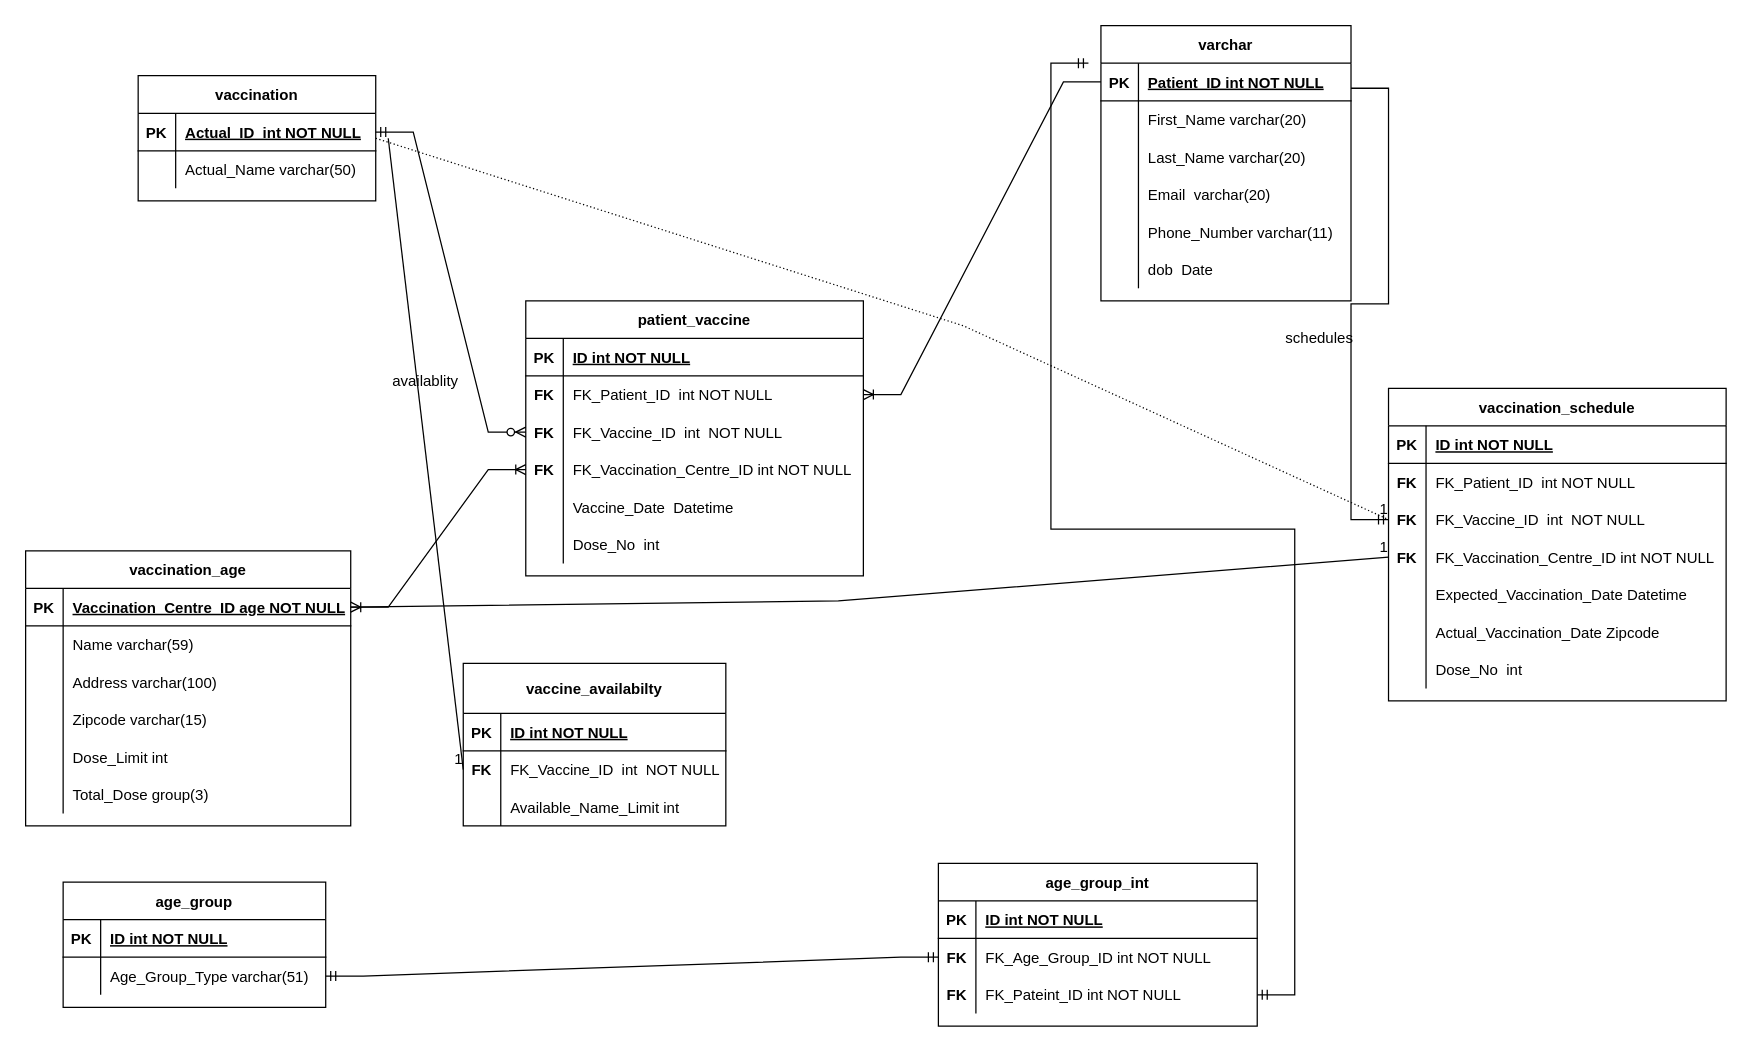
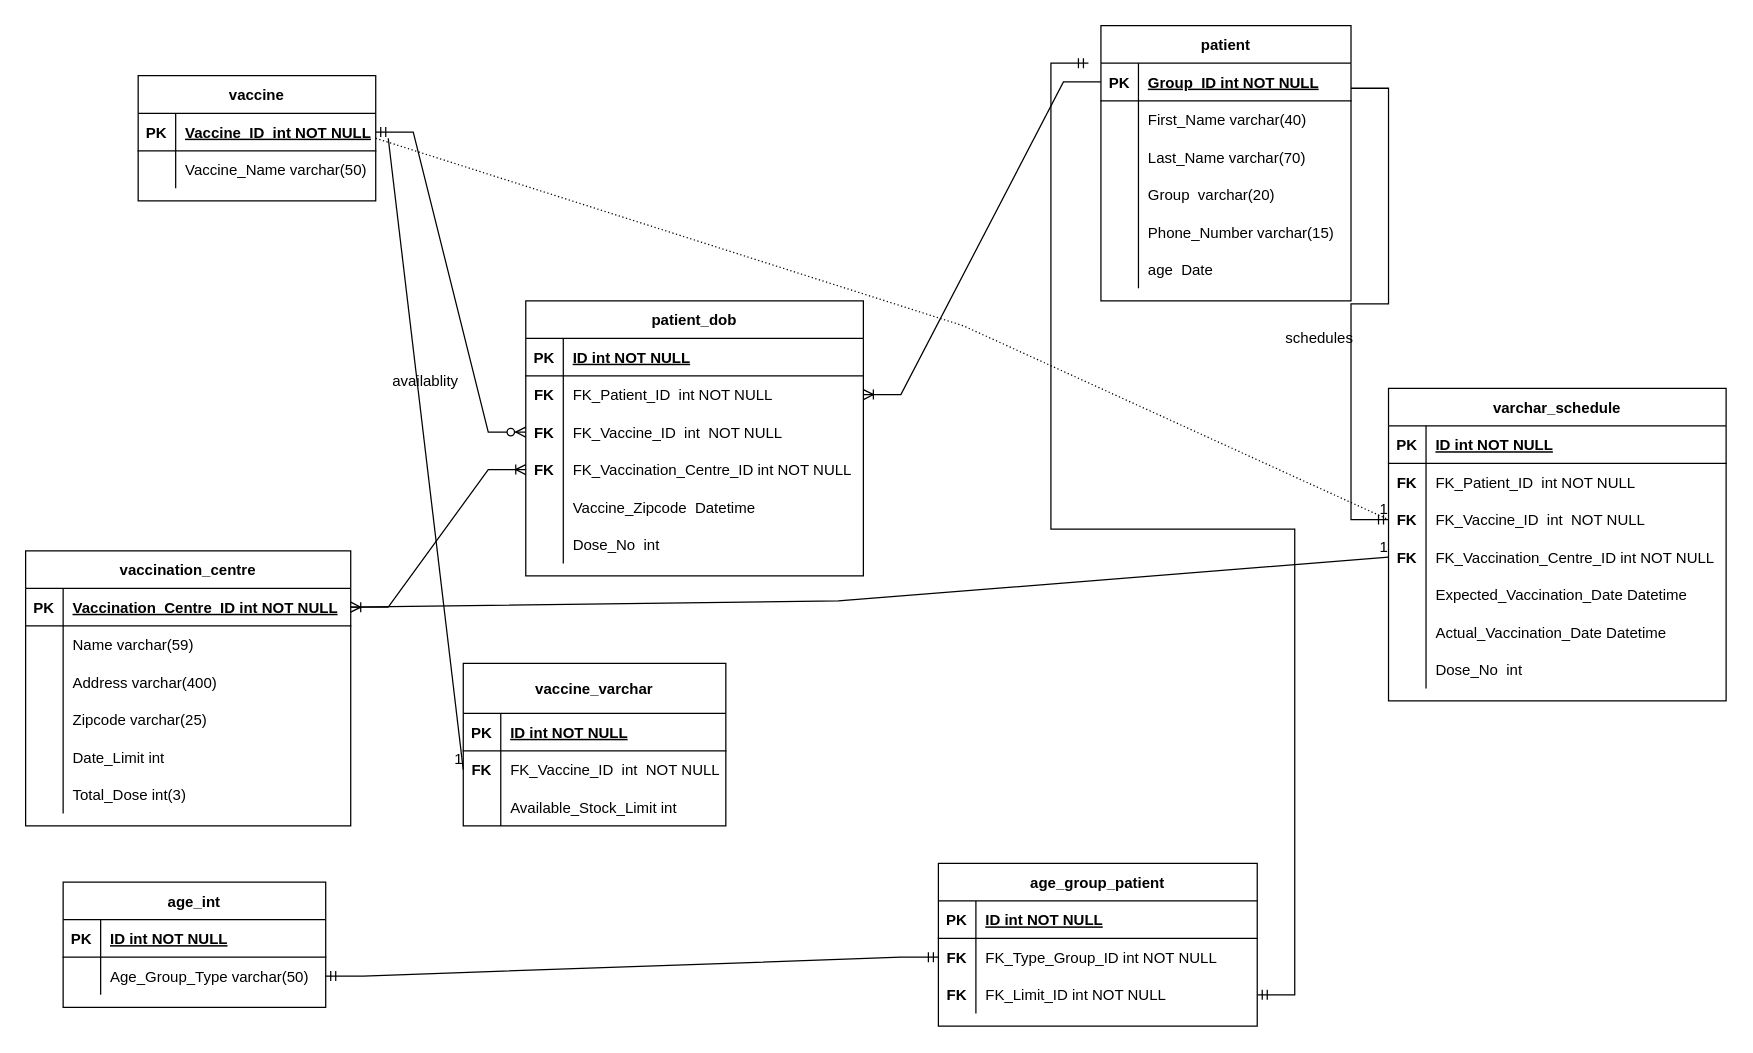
node "varchar": label "varchar" -> "patient"
node "Patient_ID int NOT NULL": label "Patient_ID int NOT NULL" -> "Group_ID int NOT NULL"
node "vaccination": label "vaccination" -> "vaccine"
node "First_Name varchar(20)": label "First_Name varchar(20)" -> "First_Name varchar(40)"
node "Actual_ID int NOT NULL": label "Actual_ID int NOT NULL" -> "Vaccine_ID int NOT NULL"
node "Last_Name varchar(20)": label "Last_Name varchar(20)" -> "Last_Name varchar(70)"
node "Actual_Name varchar(50)": label "Actual_Name varchar(50)" -> "Vaccine_Name varchar(50)"
node "Email varchar(20)": label "Email varchar(20)" -> "Group varchar(20)"
node "Phone_Number varchar(11)": label "Phone_Number varchar(11)" -> "Phone_Number varchar(15)"
node "dob Date": label "dob Date" -> "age Date"
node "patient_vaccine": label "patient_vaccine" -> "patient_dob"
node "vaccination_schedule": label "vaccination_schedule" -> "varchar_schedule"
node "Vaccine_Date Datetime": label "Vaccine_Date Datetime" -> "Vaccine_Zipcode Datetime"
node "vaccination_age": label "vaccination_age" -> "vaccination_centre"
node "Vaccination_Centre_ID age NOT NULL": label "Vaccination_Centre_ID age NOT NULL" -> "Vaccination_Centre_ID int NOT NULL"
node "Actual_Vaccination_Date Zipcode": label "Actual_Vaccination_Date Zipcode" -> "Actual_Vaccination_Date Datetime"
node "Address varchar(100)": label "Address varchar(100)" -> "Address varchar(400)"
node "vaccine_availabilty": label "vaccine_availabilty" -> "vaccine_varchar"
node "Zipcode varchar(15)": label "Zipcode varchar(15)" -> "Zipcode varchar(25)"
node "Dose_Limit int": label "Dose_Limit int" -> "Date_Limit int"
node "Total_Dose group(3)": label "Total_Dose group(3)" -> "Total_Dose int(3)"
node "Available_Name_Limit int": label "Available_Name_Limit int" -> "Available_Stock_Limit int"
node "age_group_int": label "age_group_int" -> "age_group_patient"
node "age_group": label "age_group" -> "age_int"
node "FK_Age_Group_ID int NOT NULL": label "FK_Age_Group_ID int NOT NULL" -> "FK_Type_Group_ID int NOT NULL"
node "Age_Group_Type varchar(51)": label "Age_Group_Type varchar(51)" -> "Age_Group_Type varchar(50)"
node "FK_Pateint_ID int NOT NULL": label "FK_Pateint_ID int NOT NULL" -> "FK_Limit_ID int NOT NULL"
